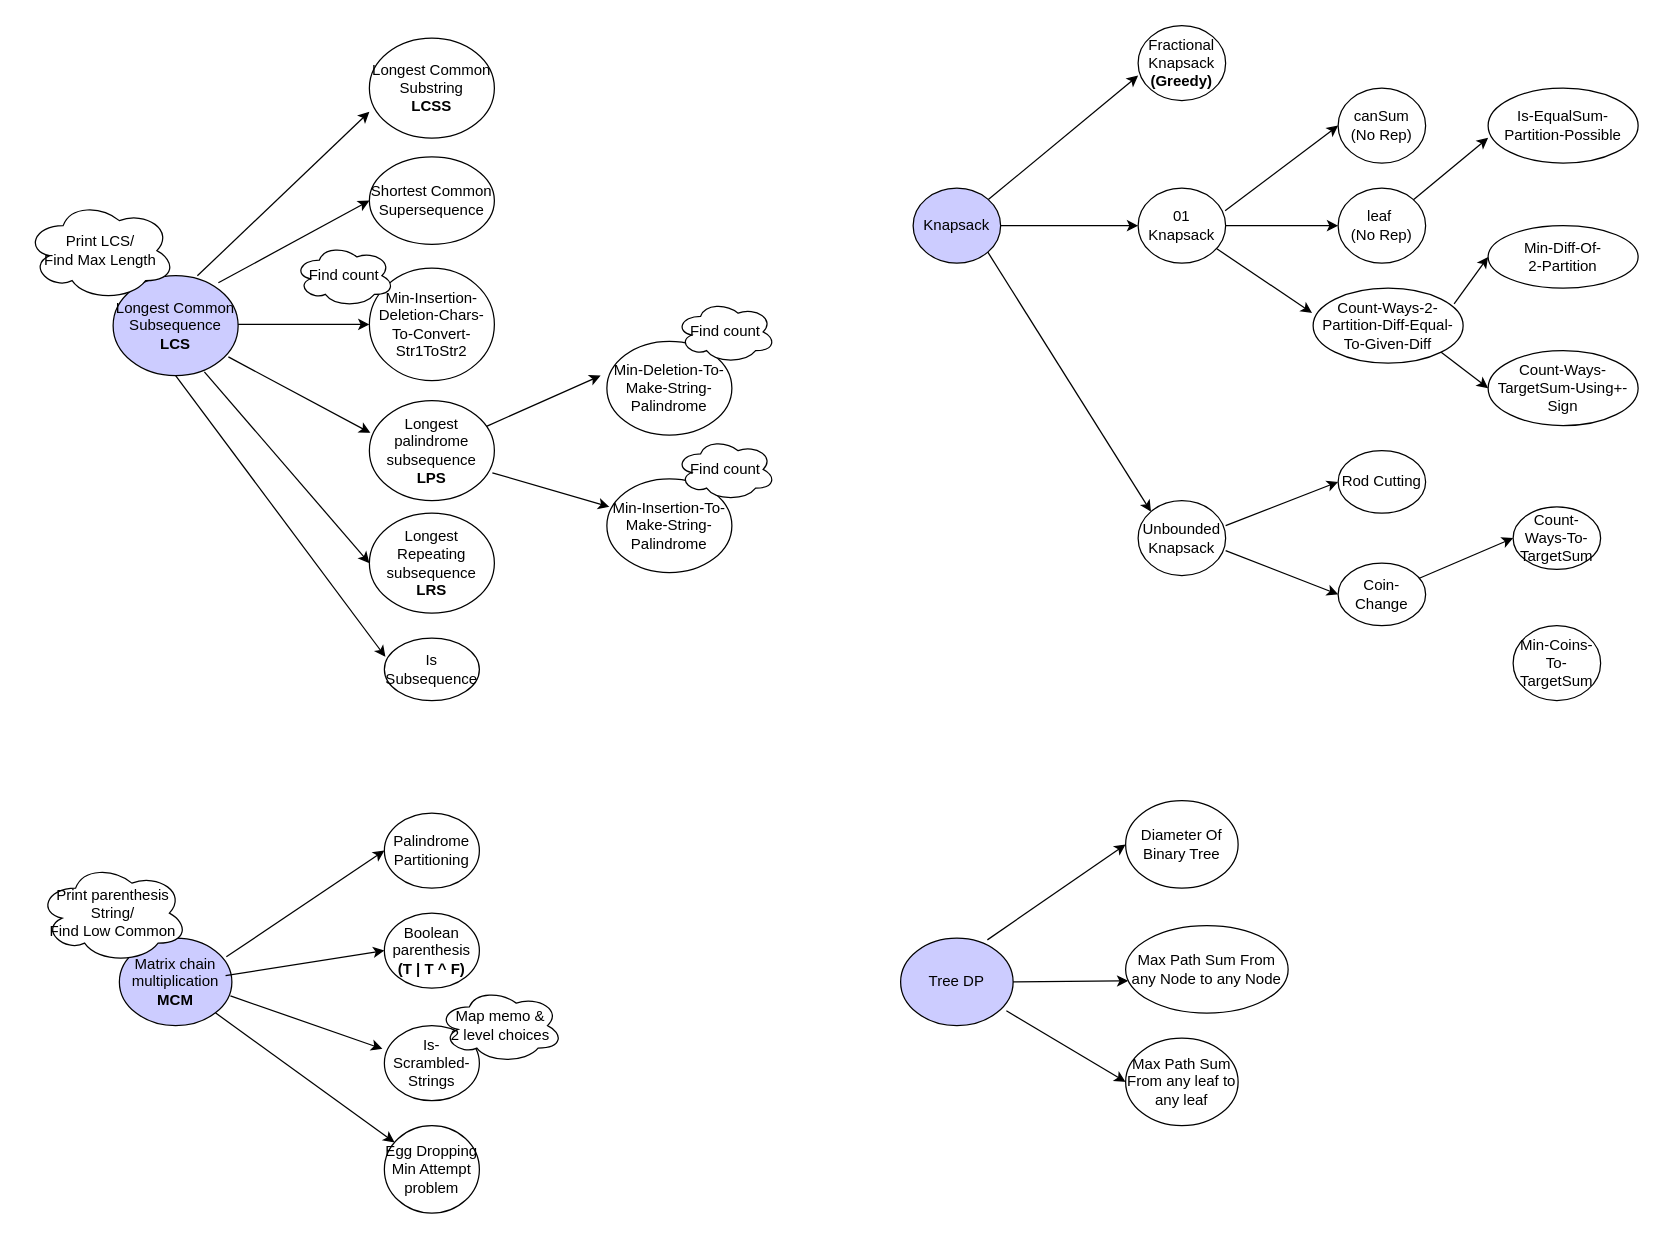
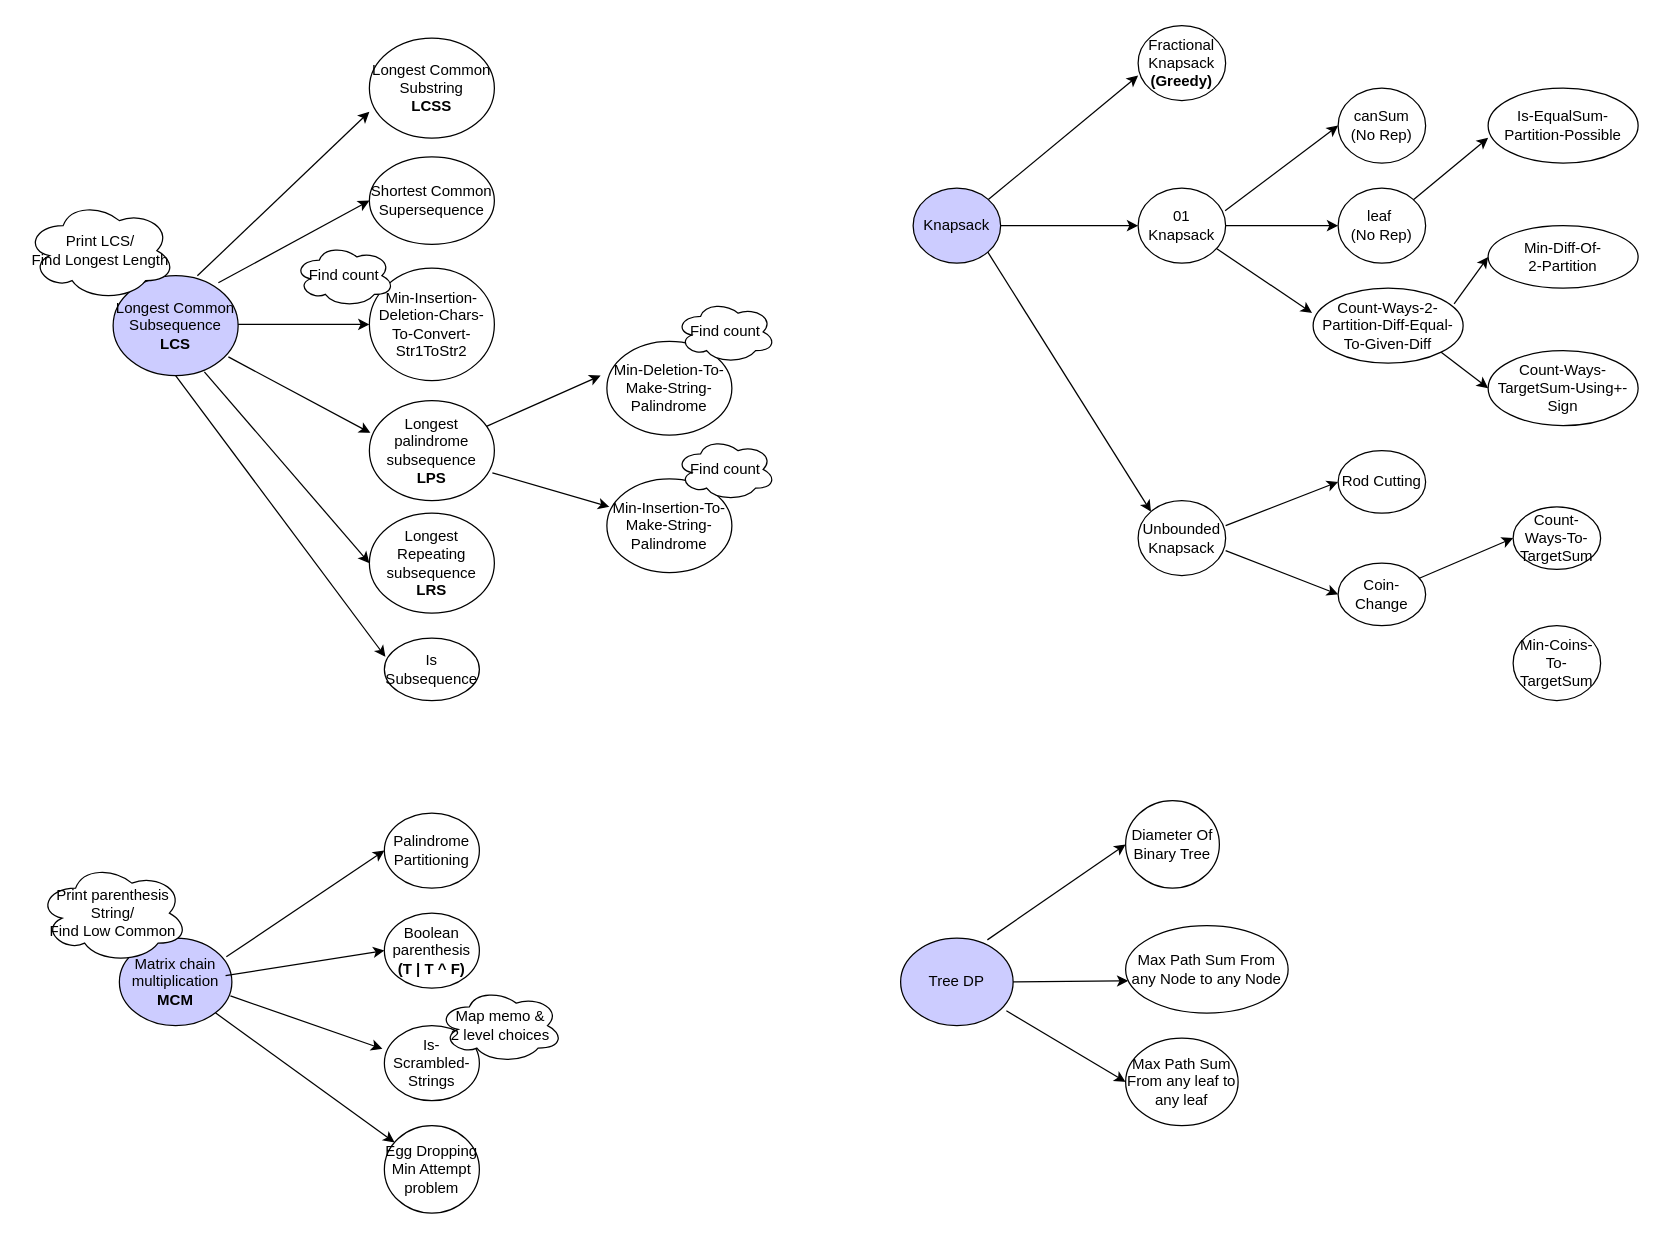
node "Print LCS/ Find Max Length": label "Print LCS/ Find Max Length" -> "Print LCS/ Find Longest Length"
node "Diameter Of Binary Tree": size 113x88 -> 94x88
